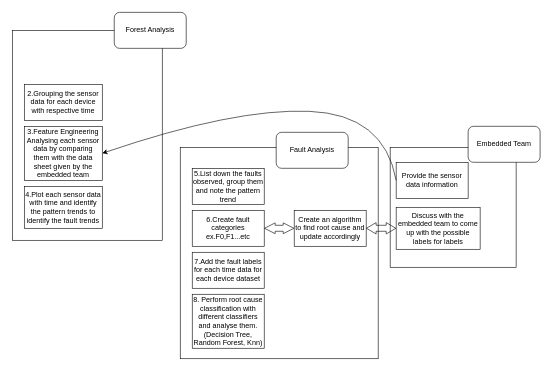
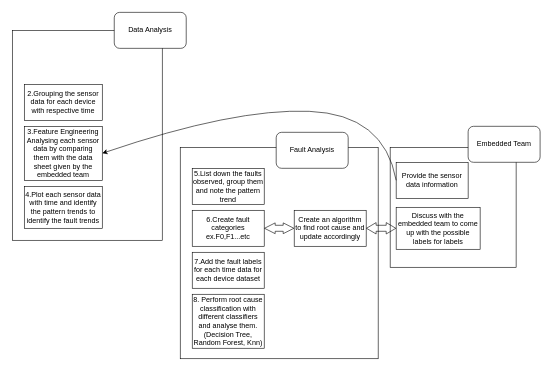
node "Forest Analysis": label "Forest Analysis" -> "Data Analysis"
